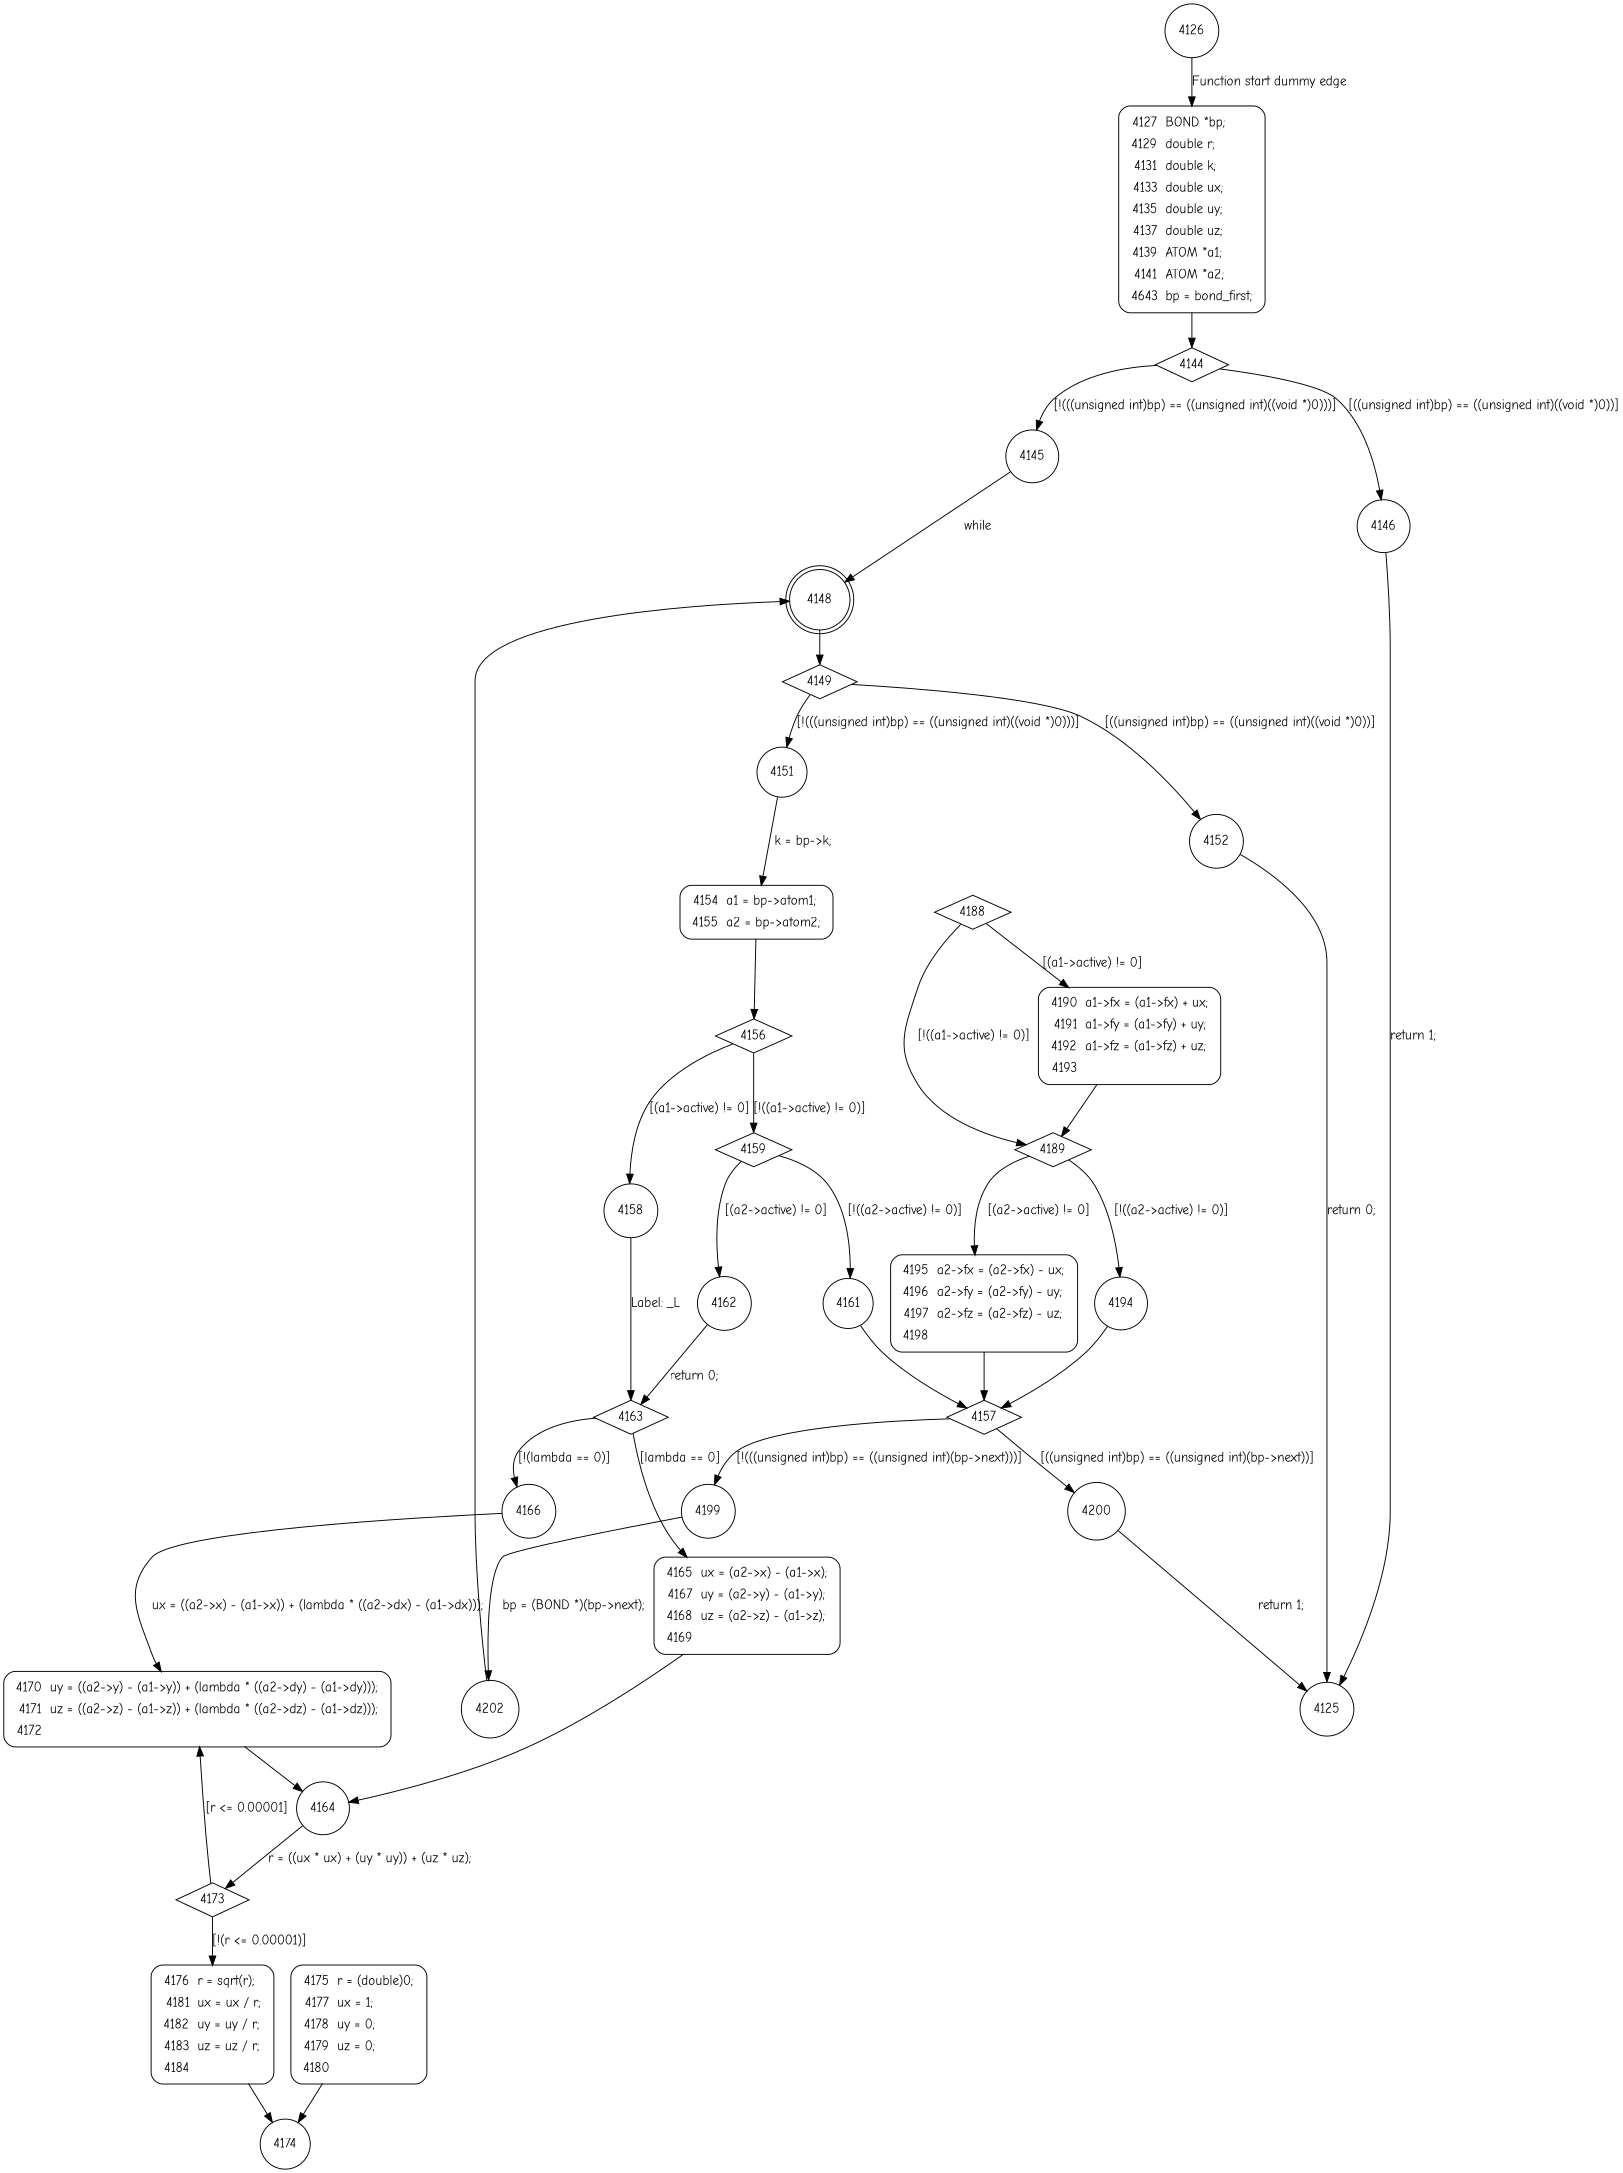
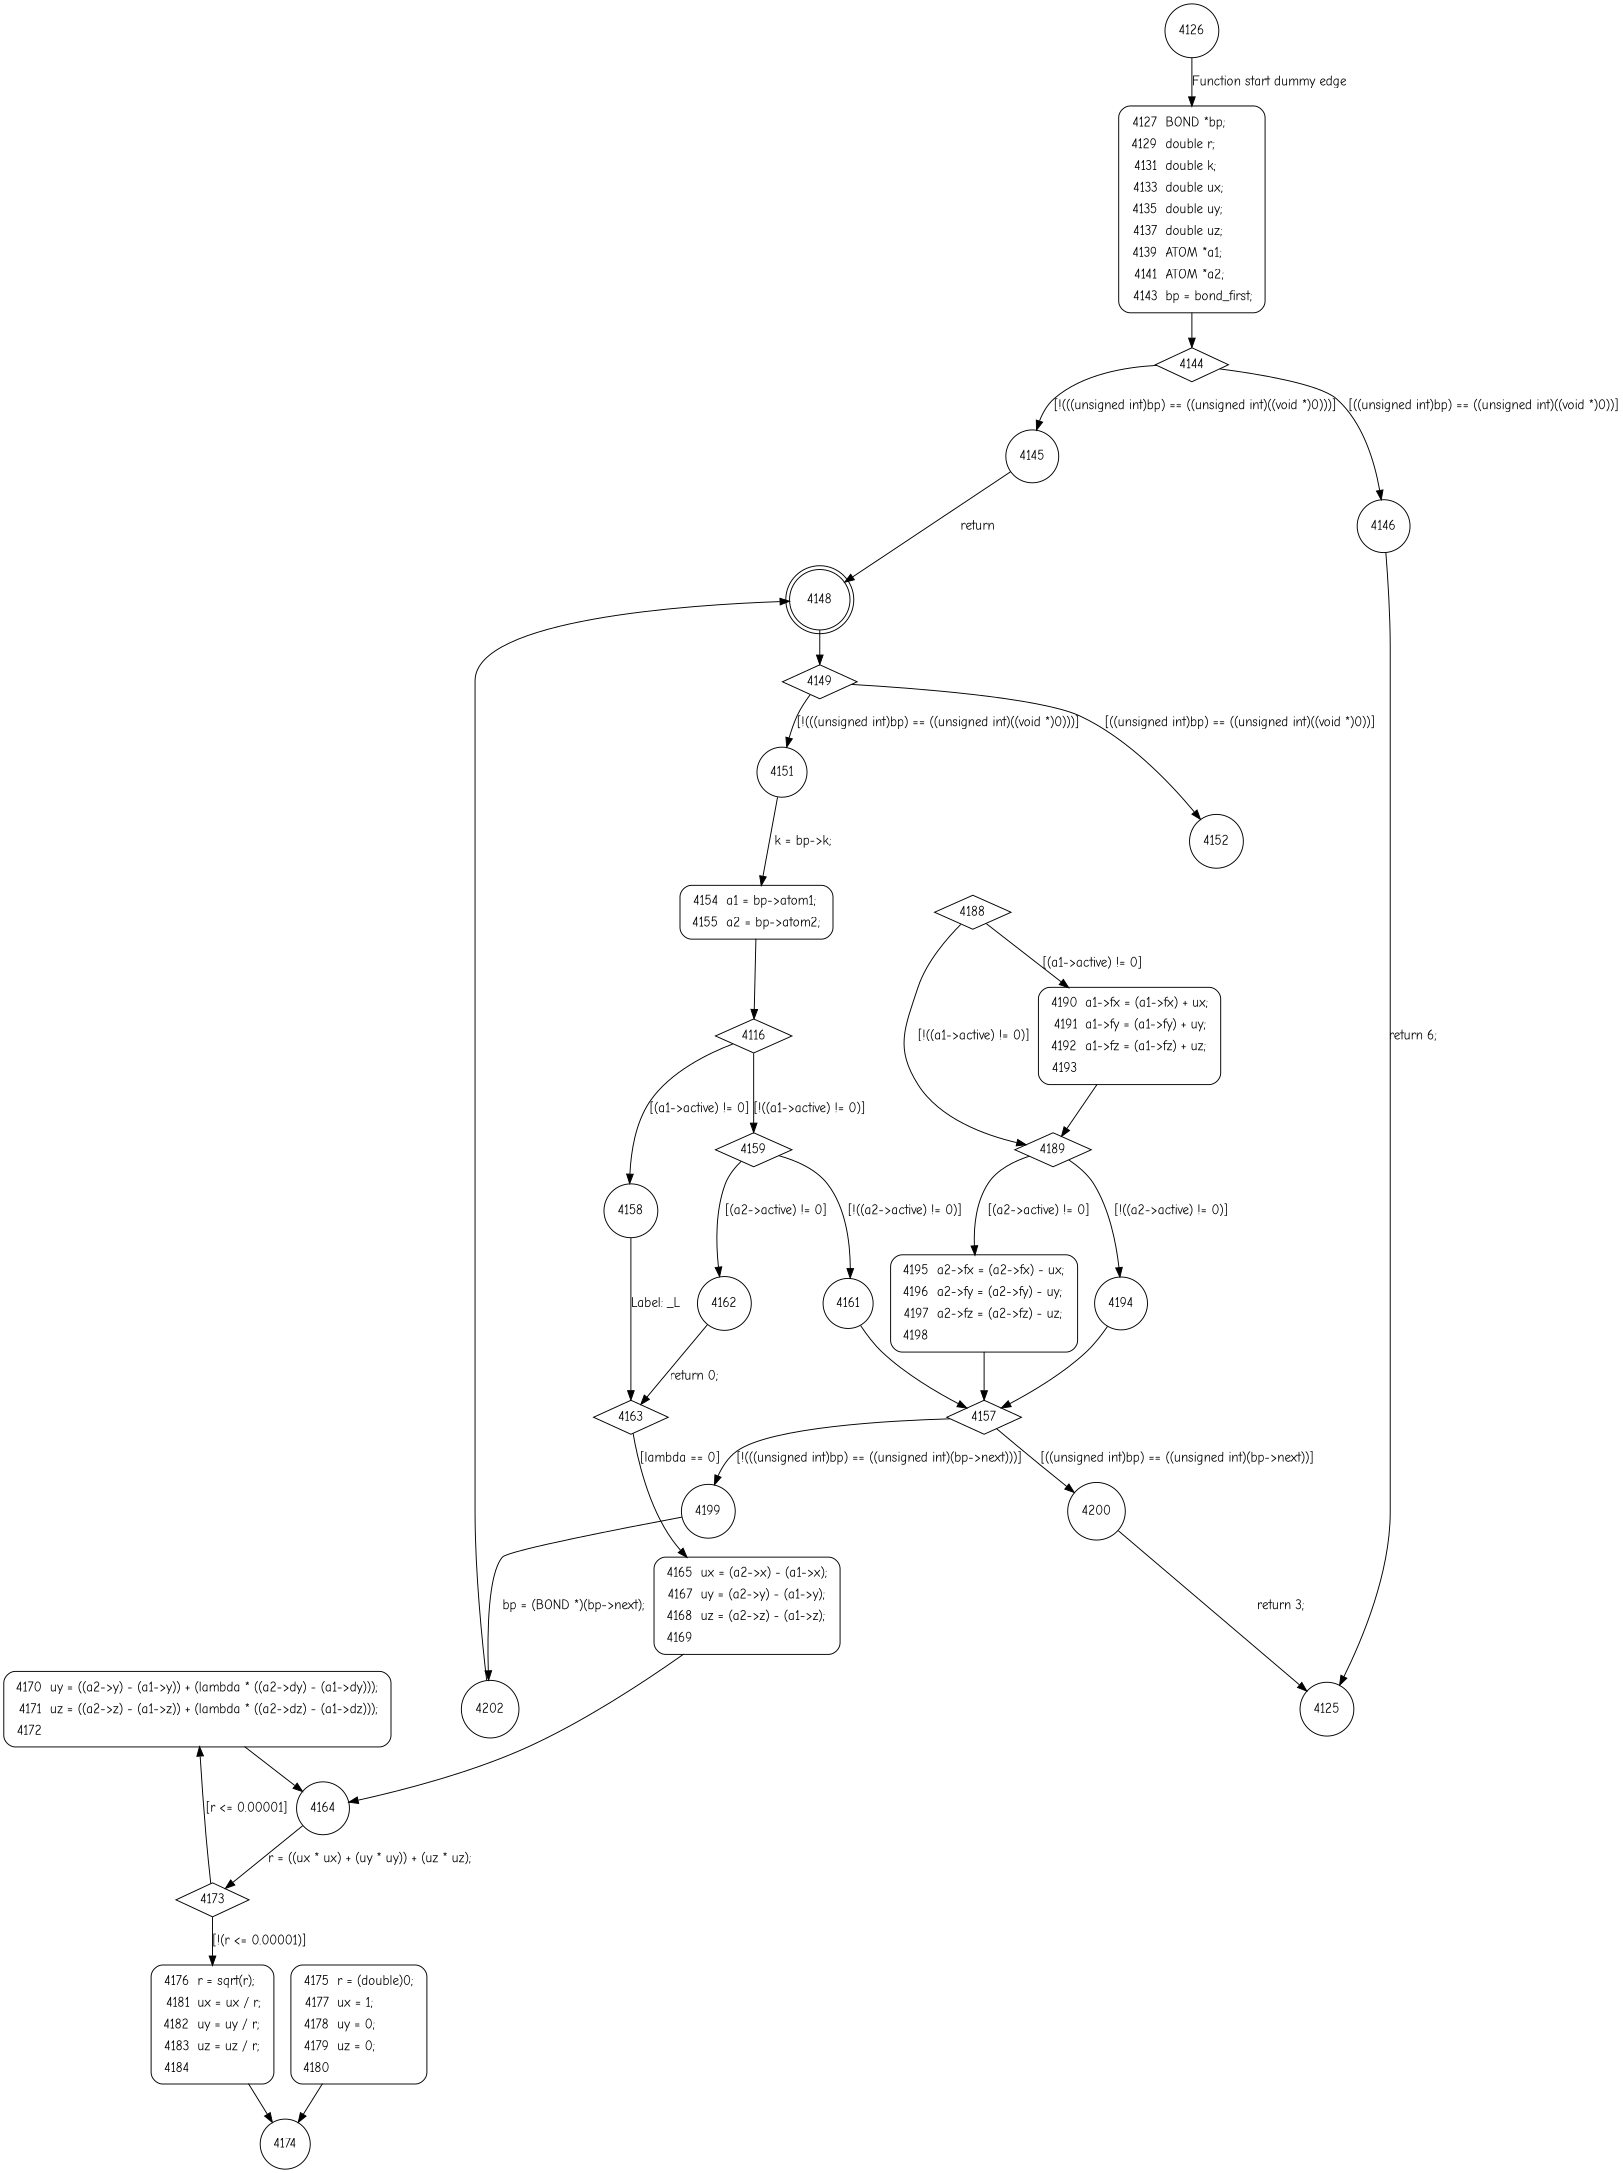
node "4127": text "4643" -> "4143"
edge "4145" -> "4148": label "while" -> "return"
node "4156": label "4156" -> "4116"
edge "4146" -> "4125": label "return 1;" -> "return 6;"
edge "4152" -> "4125": removed, label "return 0;"
node "4166": removed
edge "4200" -> "4125": label "return 1;" -> "return 3;"
